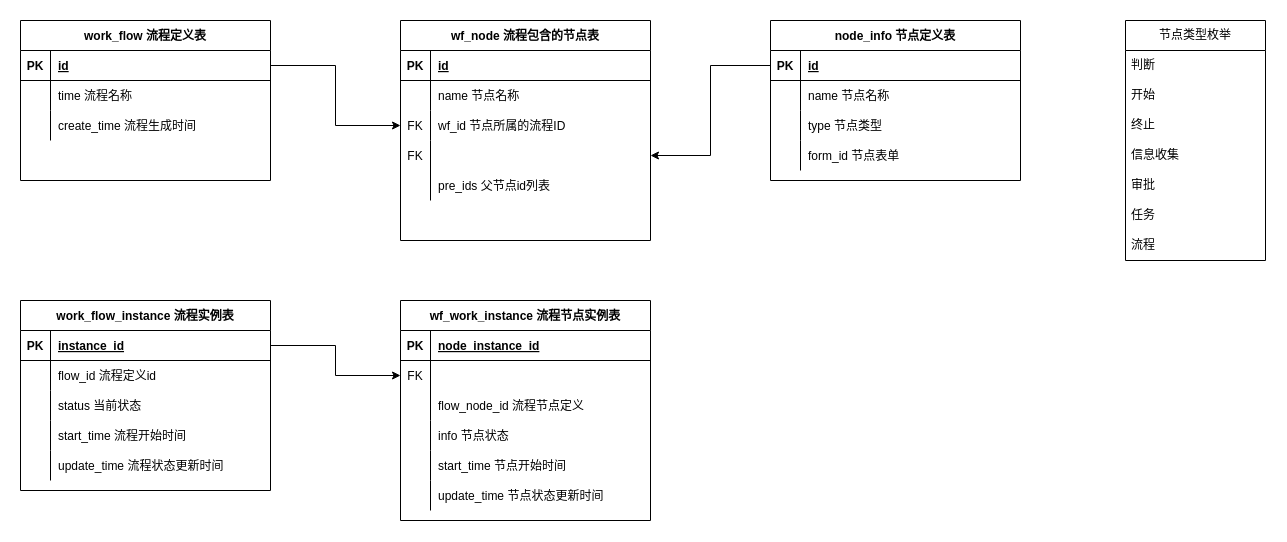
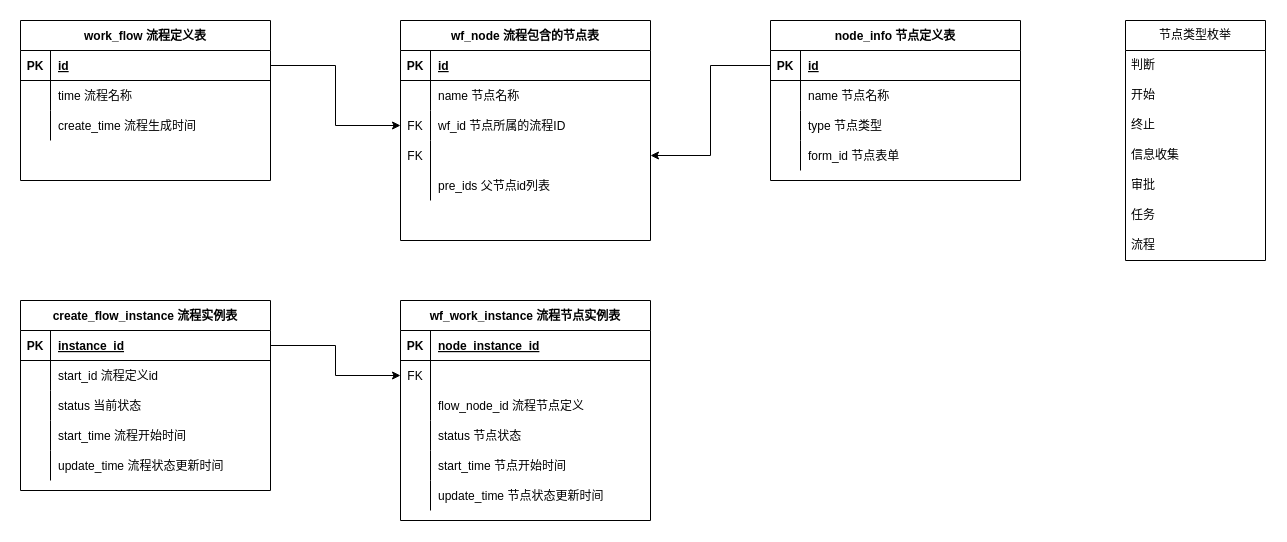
node "work_flow_instance 流程实例表": label "work_flow_instance 流程实例表" -> "create_flow_instance 流程实例表"
node "flow_id 流程定义id": label "flow_id 流程定义id" -> "start_id 流程定义id"
node "info 节点状态": label "info 节点状态" -> "status 节点状态"
